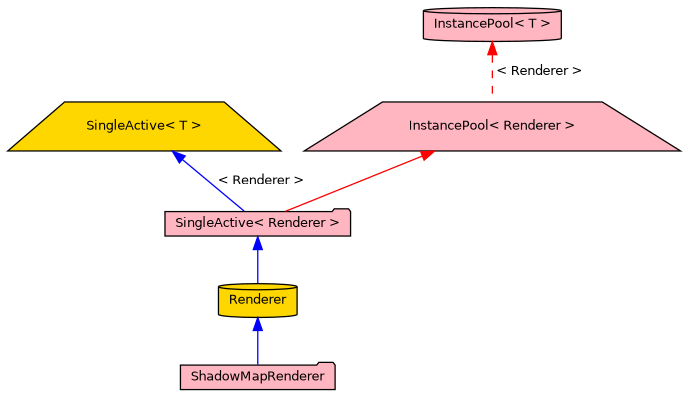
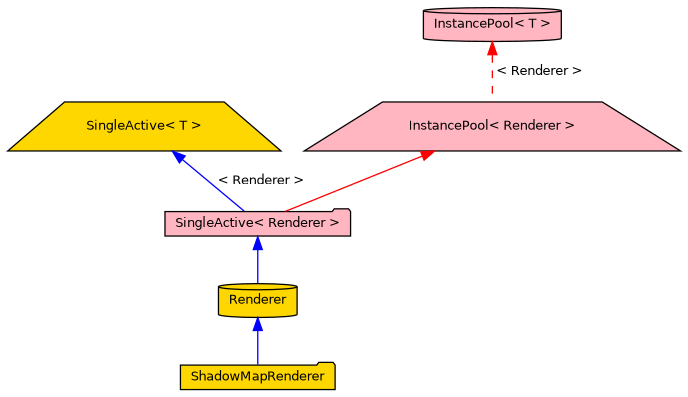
node "ShadowMapRenderer": fillcolor lightpink -> gold
